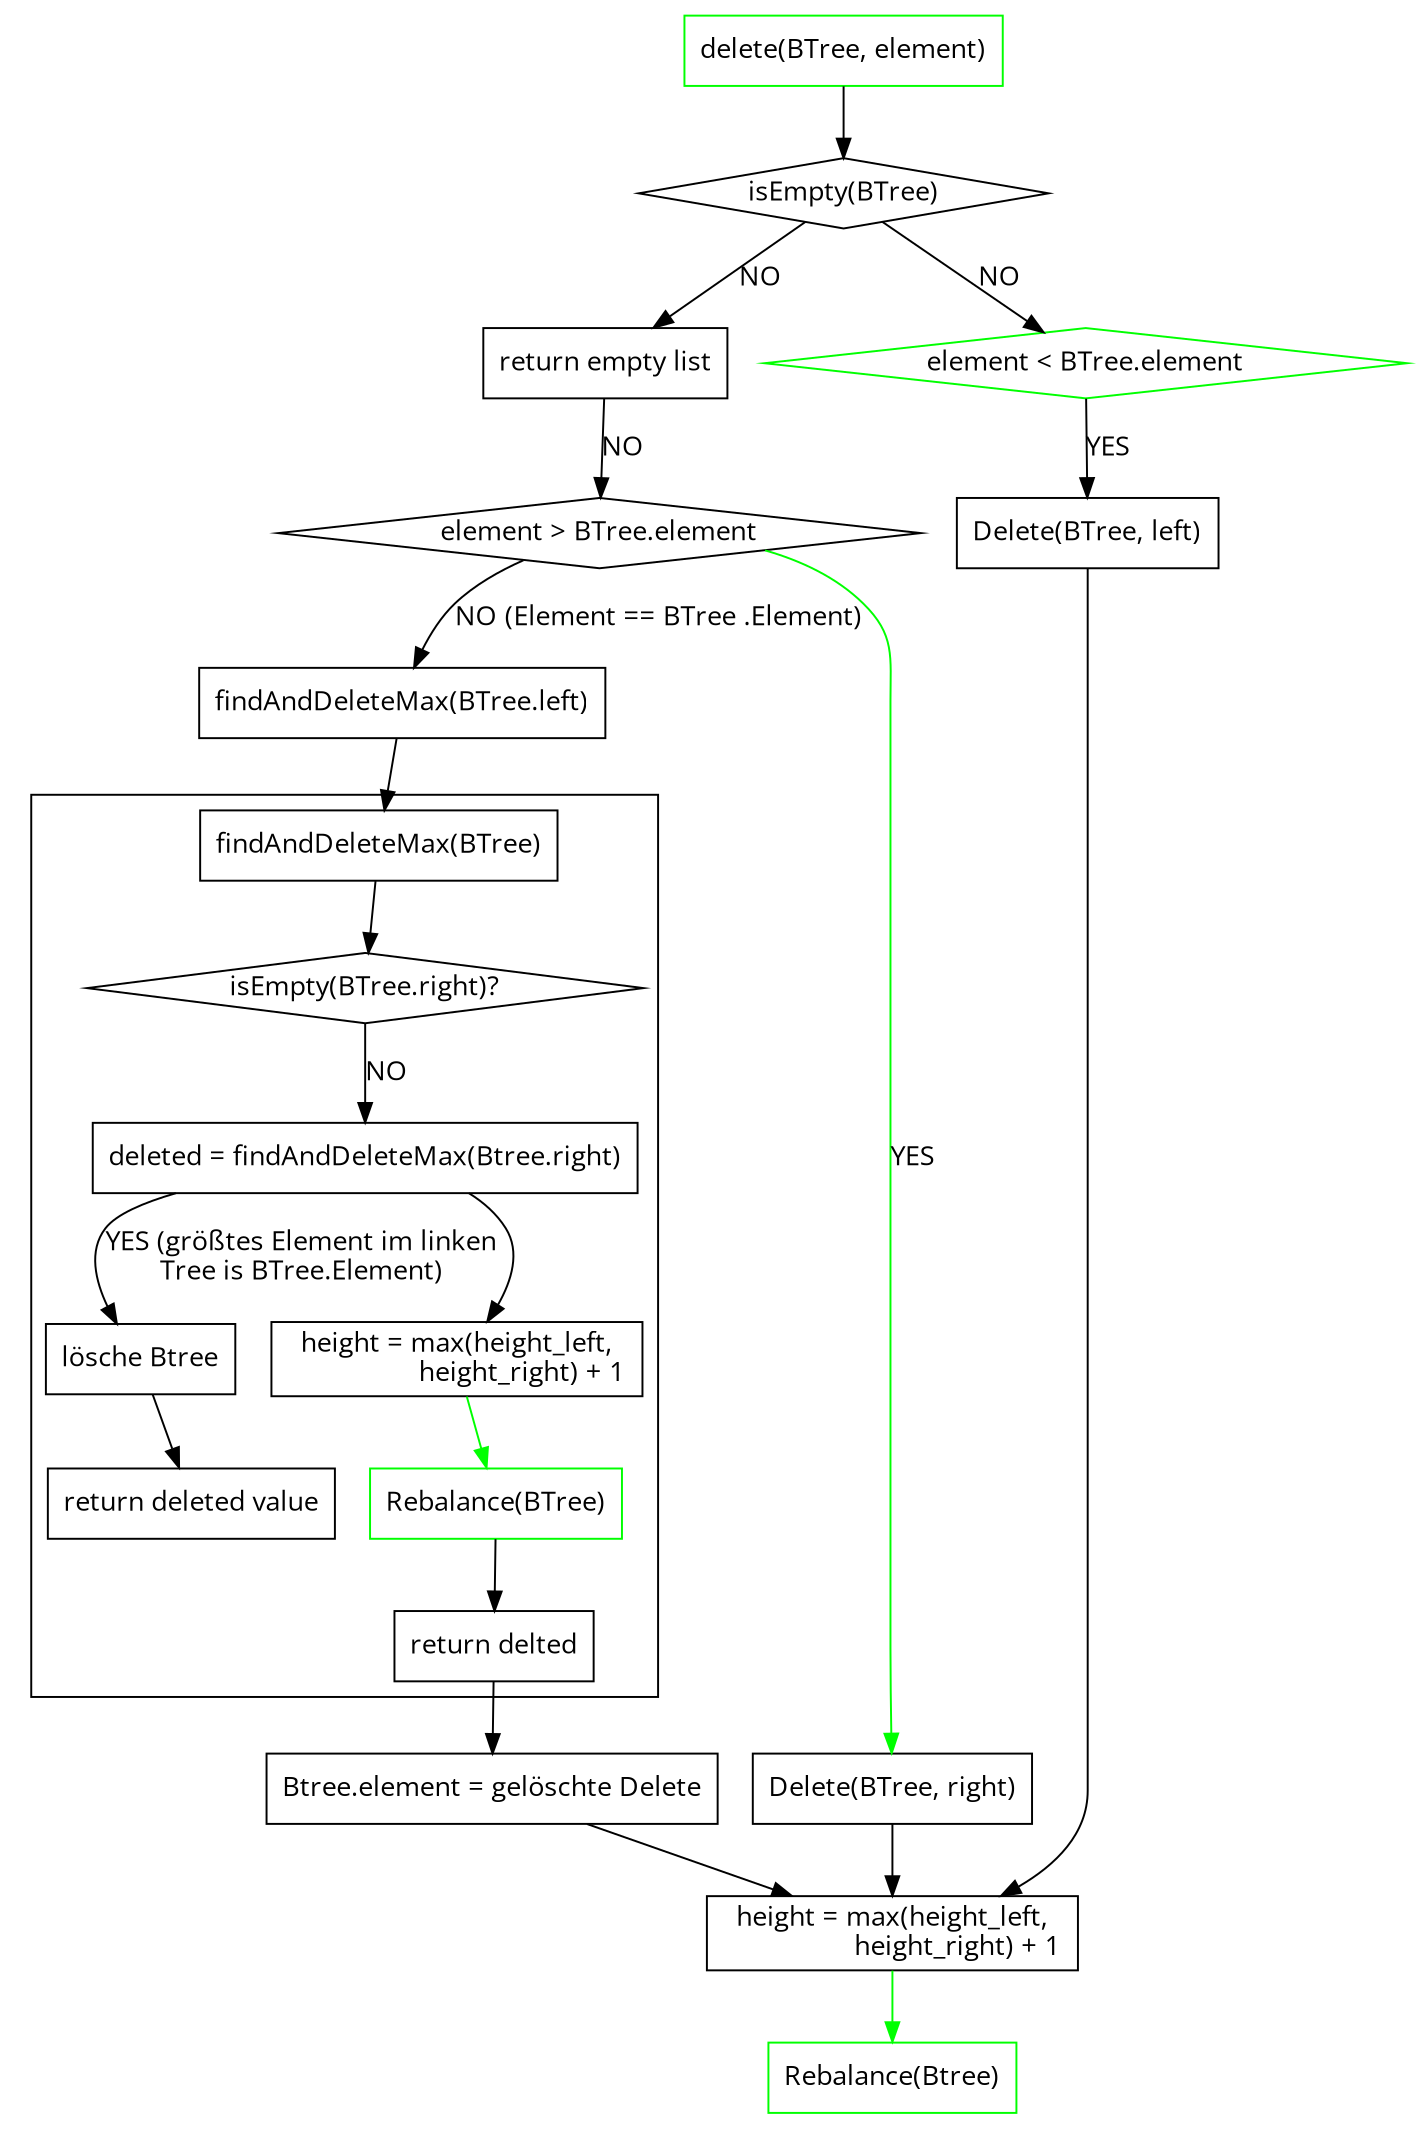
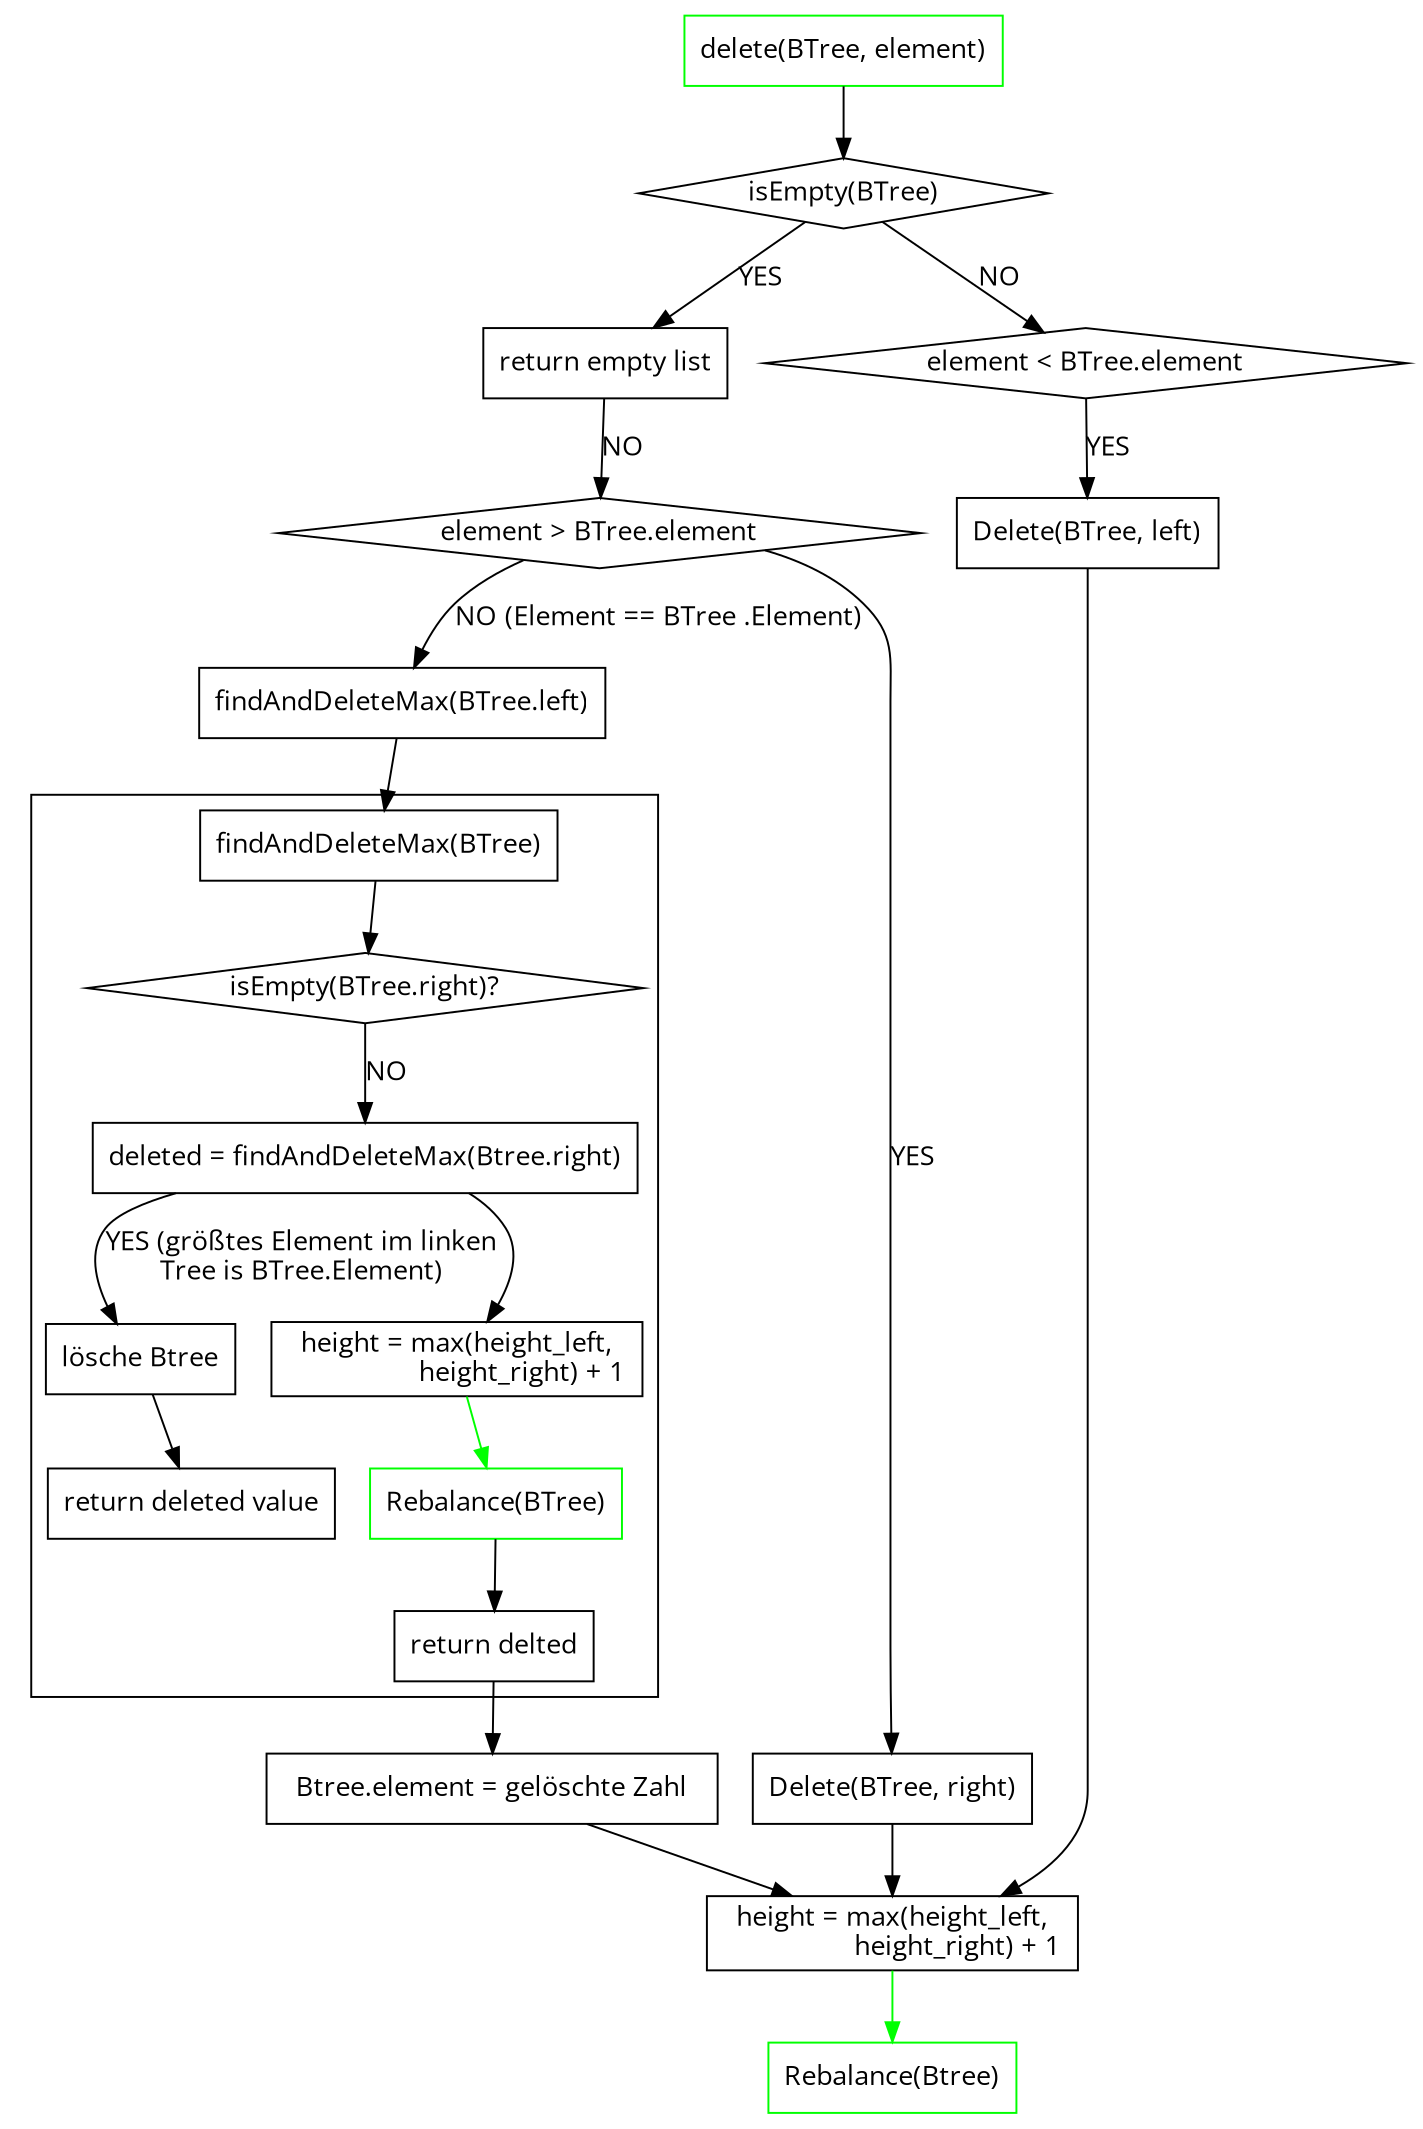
edge "isEmpty(BTree)" -> "return empty list": label "NO" -> "YES"
node "element < BTree.element": color green -> black
edge "element > BTree.element" -> "Delete(BTree, right)": color green -> black
node "Btree.element = gelöschte Delete": label "Btree.element = gelöschte Delete" -> "Btree.element = gelöschte Zahl"
